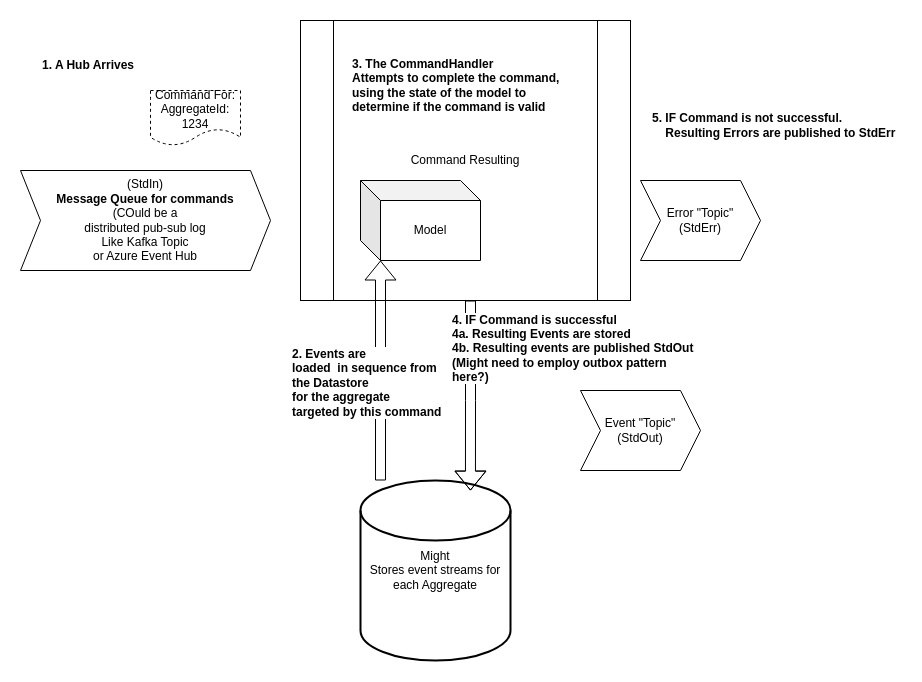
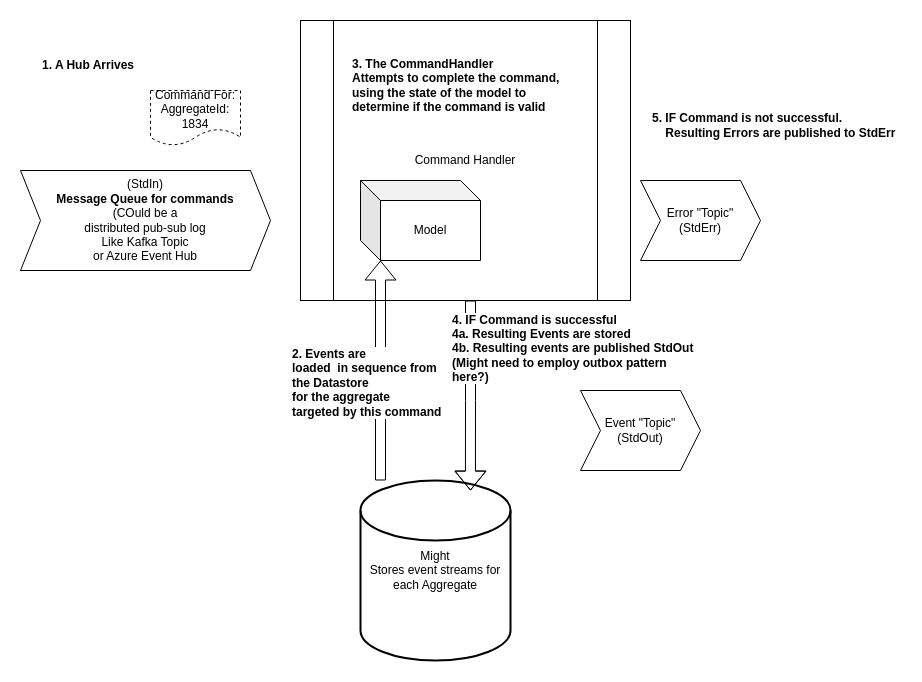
node "Command For: AggregateId: 1234": label "Command For: AggregateId: 1234" -> "Command For: AggregateId: 1834"
node "Command Resulting": label "Command Resulting" -> "Command Handler"
